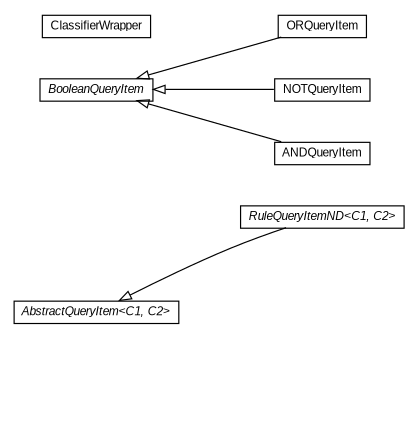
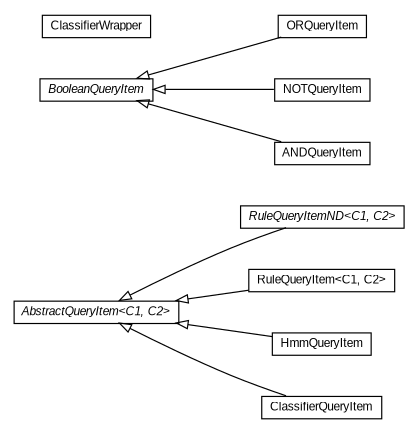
node "RuleQueryItem<C1, C2>": added
node "HmmQueryItem": added
node "ClassifierQueryItem": added
